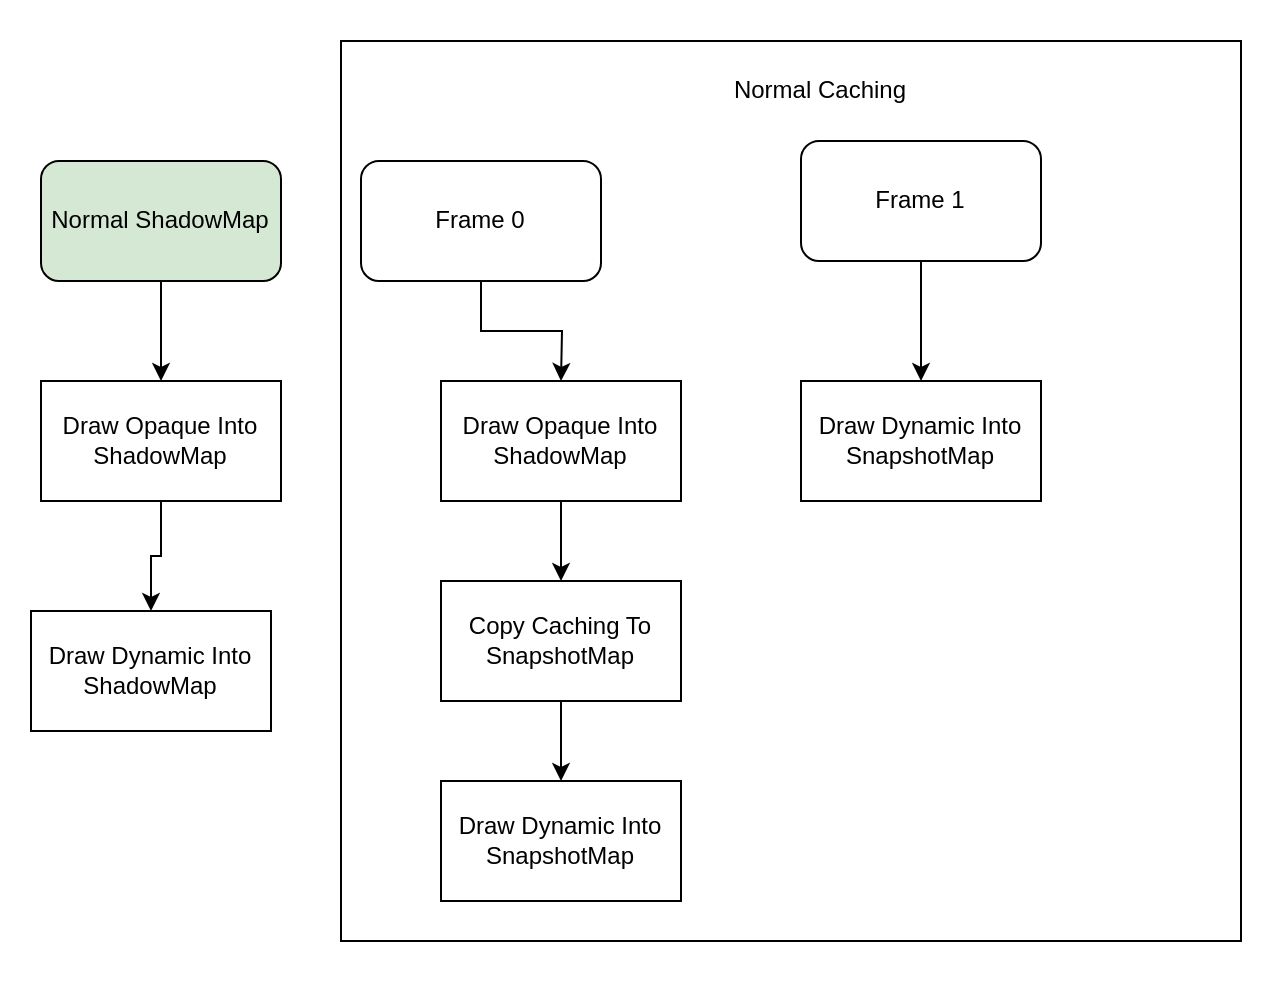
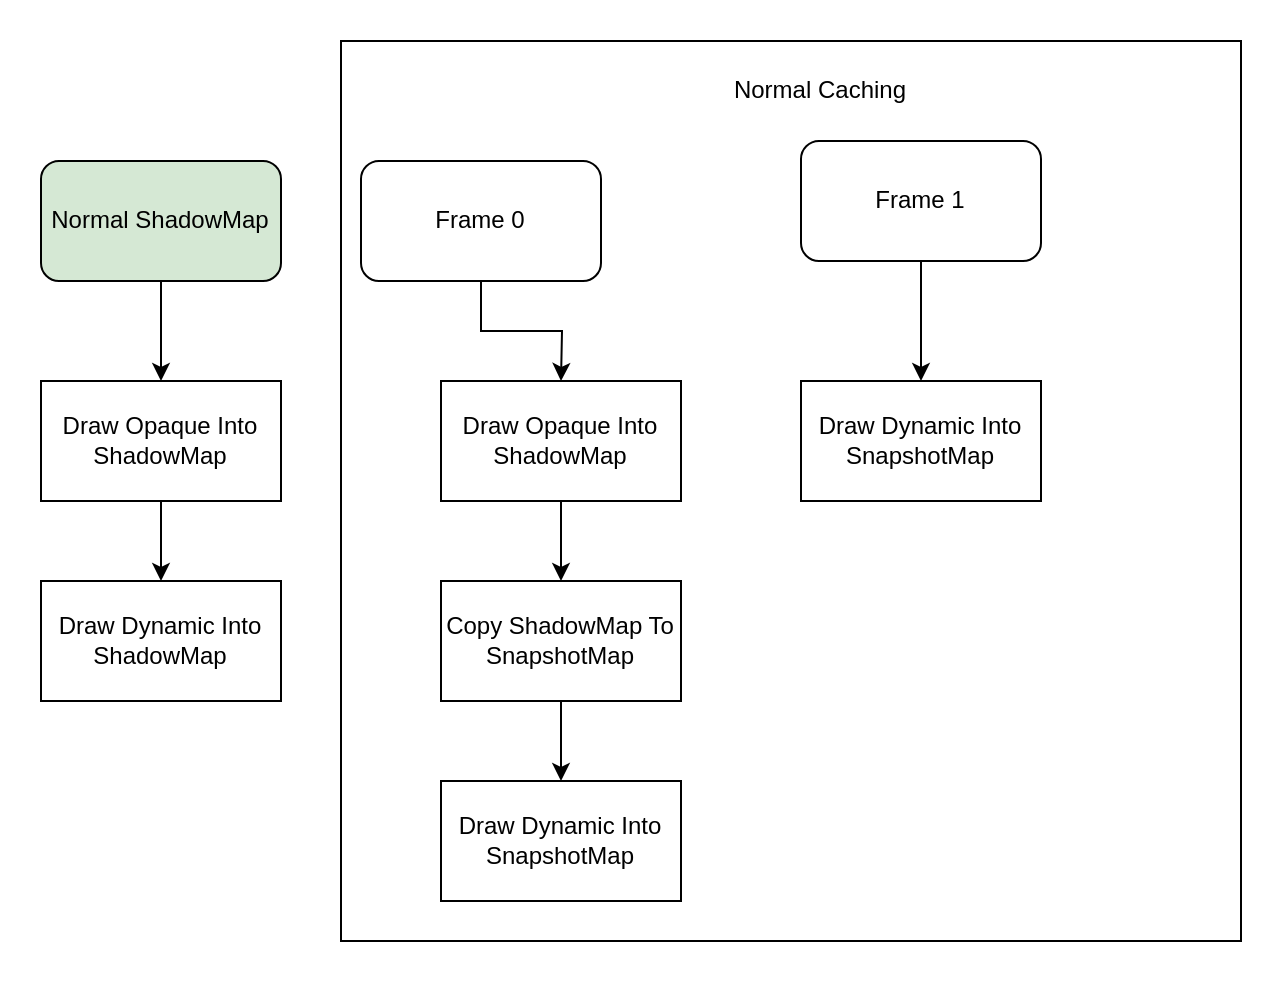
node "Copy Caching To SnapshotMap": label "Copy Caching To SnapshotMap" -> "Copy ShadowMap To SnapshotMap"
node "Draw Dynamic Into ShadowMap": moved (151, 671) -> (161, 641)
